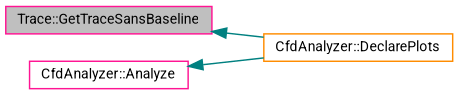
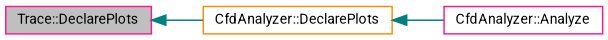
node "Trace::GetTraceSansBaseline": label "Trace::GetTraceSansBaseline" -> "Trace::DeclarePlots"
edge "CfdAnalyzer::DeclarePlots" -> "CfdAnalyzer::Analyze": reversed
